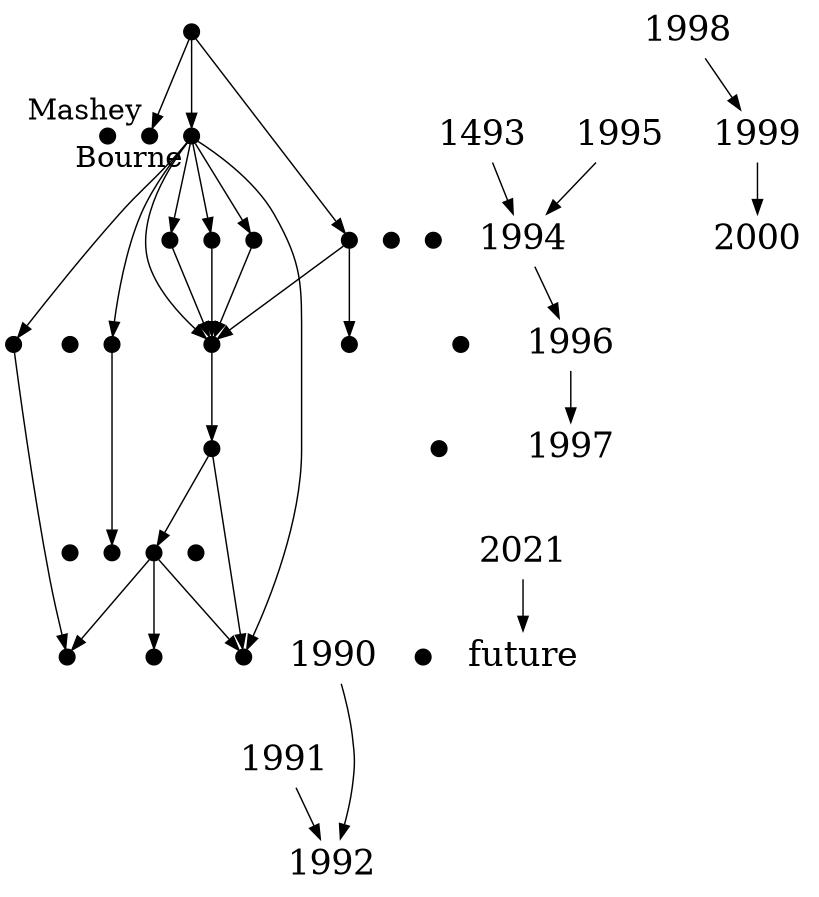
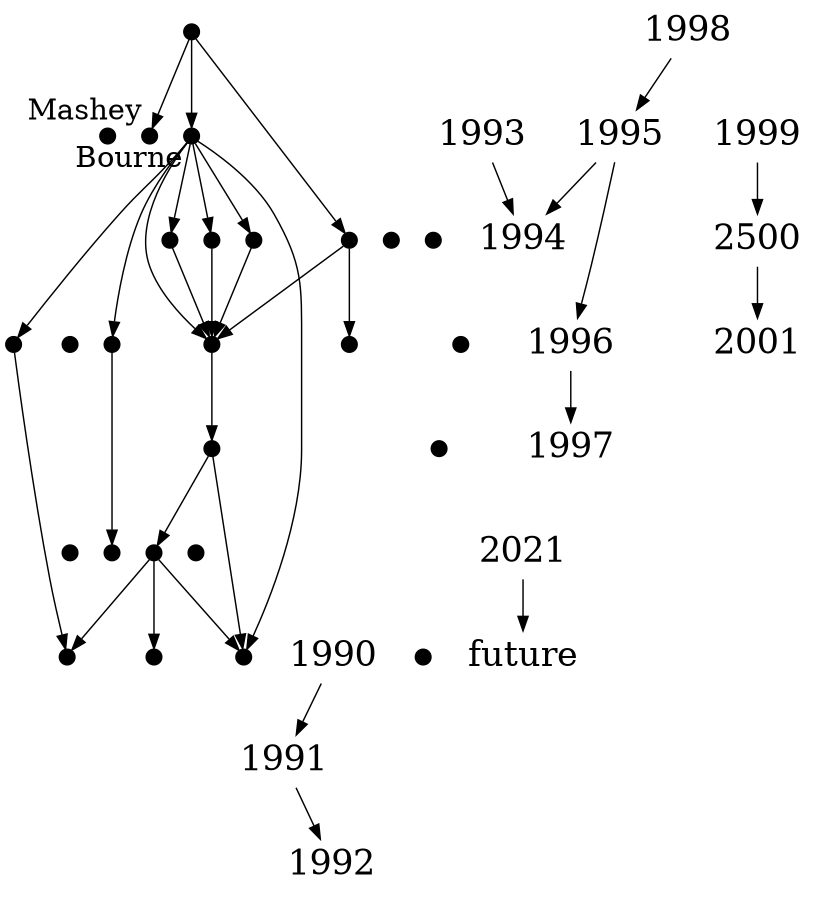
edge "1998" -> "1999": now "1998" -> "1995"
node "1493": label "1493" -> "1993"
node "2000": label "2000" -> "2500"
edge "1994" -> "1996": now "1995" -> "1996"
node "2001": added
edge "1990" -> "1992": now "1990" -> "1991"
